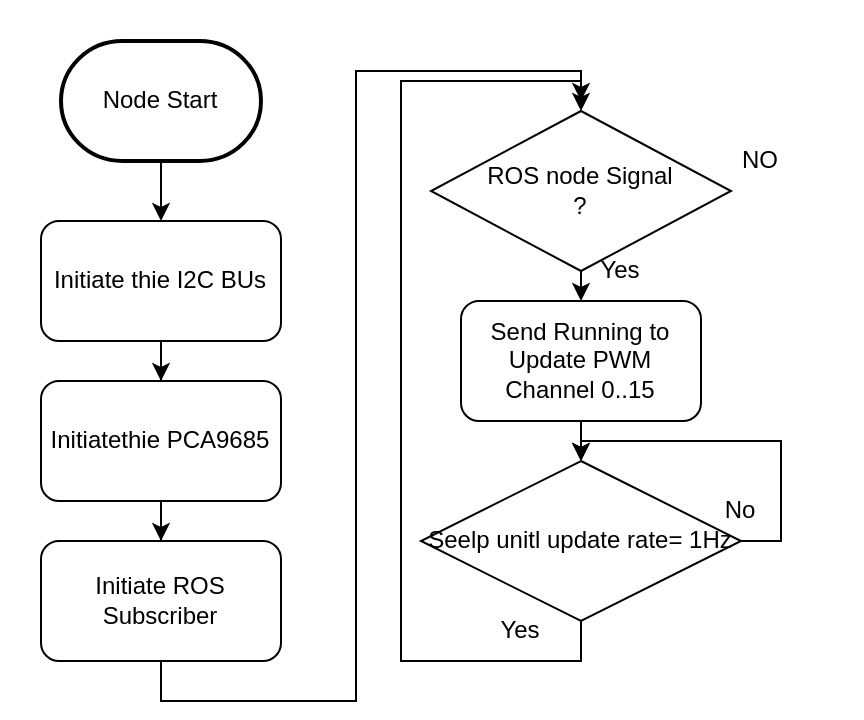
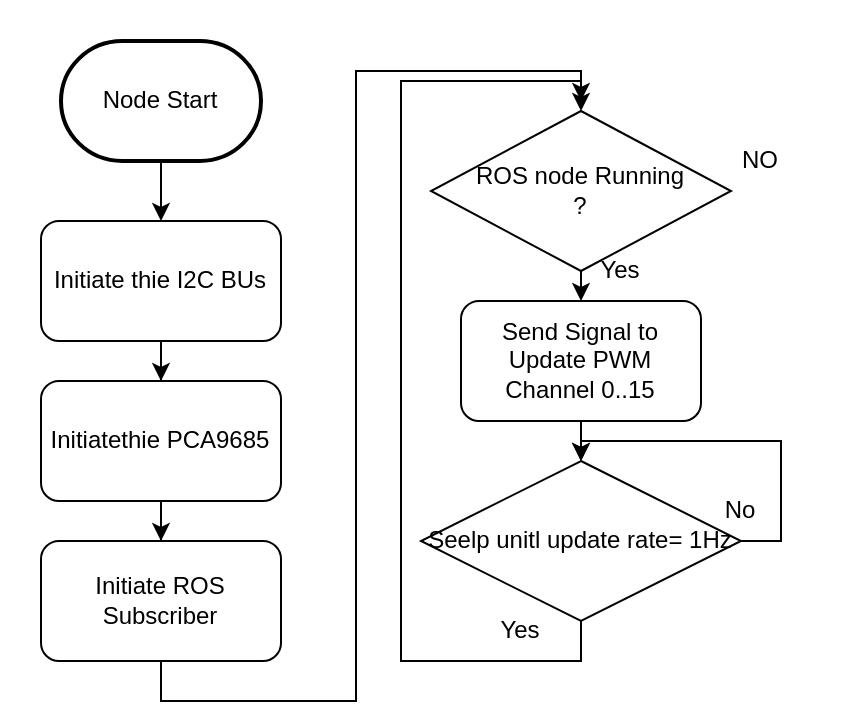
node "ROS node Signal ?": label "ROS node Signal ?" -> "ROS node Running ?"
node "Send Running to Update PWM Channel 0..15": label "Send Running to Update PWM Channel 0..15" -> "Send Signal to Update PWM Channel 0..15"
